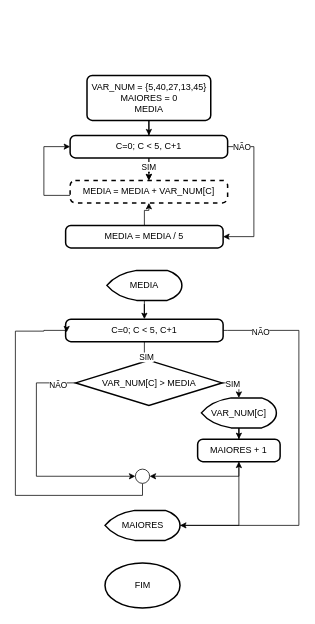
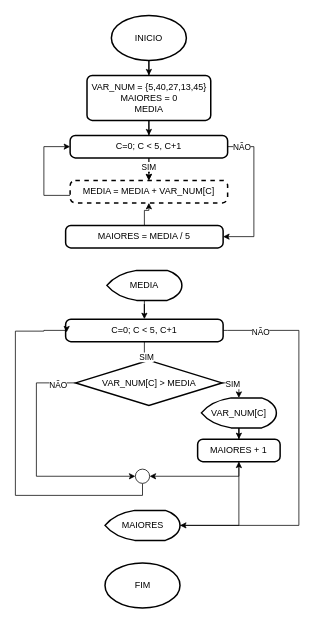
node "INICIO": added
edge "INICIO" -> "VAR_NUM = {5,40,27,13,45} MAIORES = 0 MEDIA": added
node "MEDIA = MEDIA / 5": label "MEDIA = MEDIA / 5" -> "MAIORES = MEDIA / 5"
